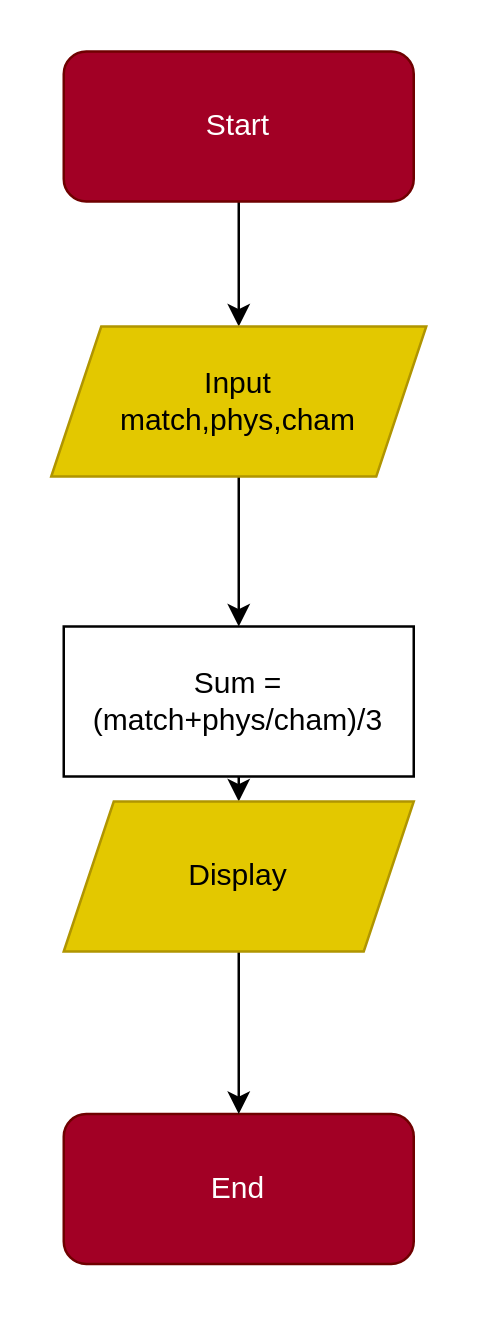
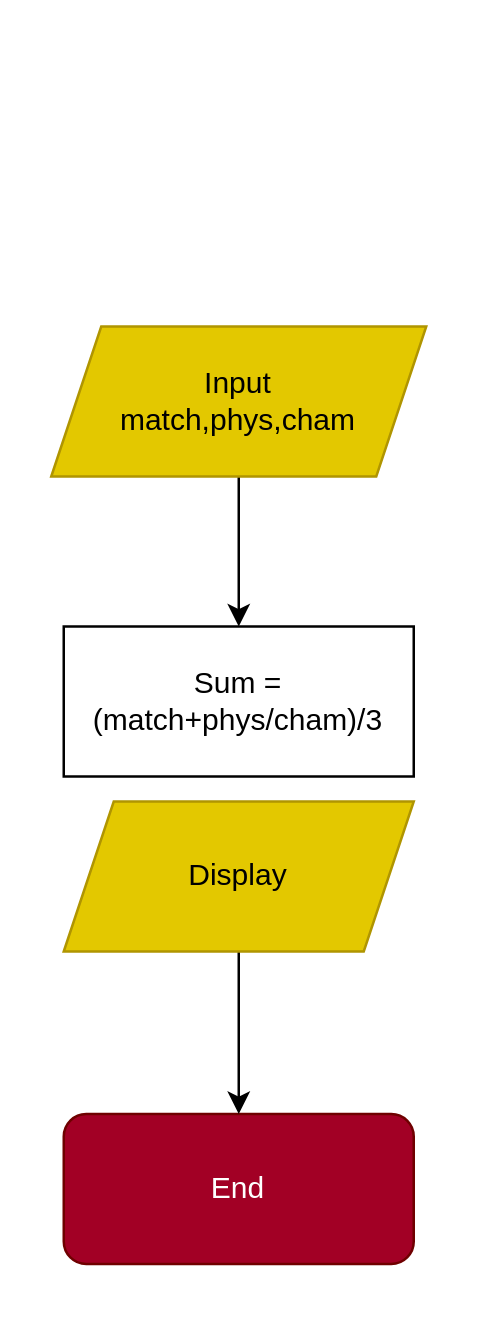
node "Start": removed
edge "Start" -> "Input match,phys,cham": removed
edge "Sum = (match+phys/cham)/3" -> "Display": removed
